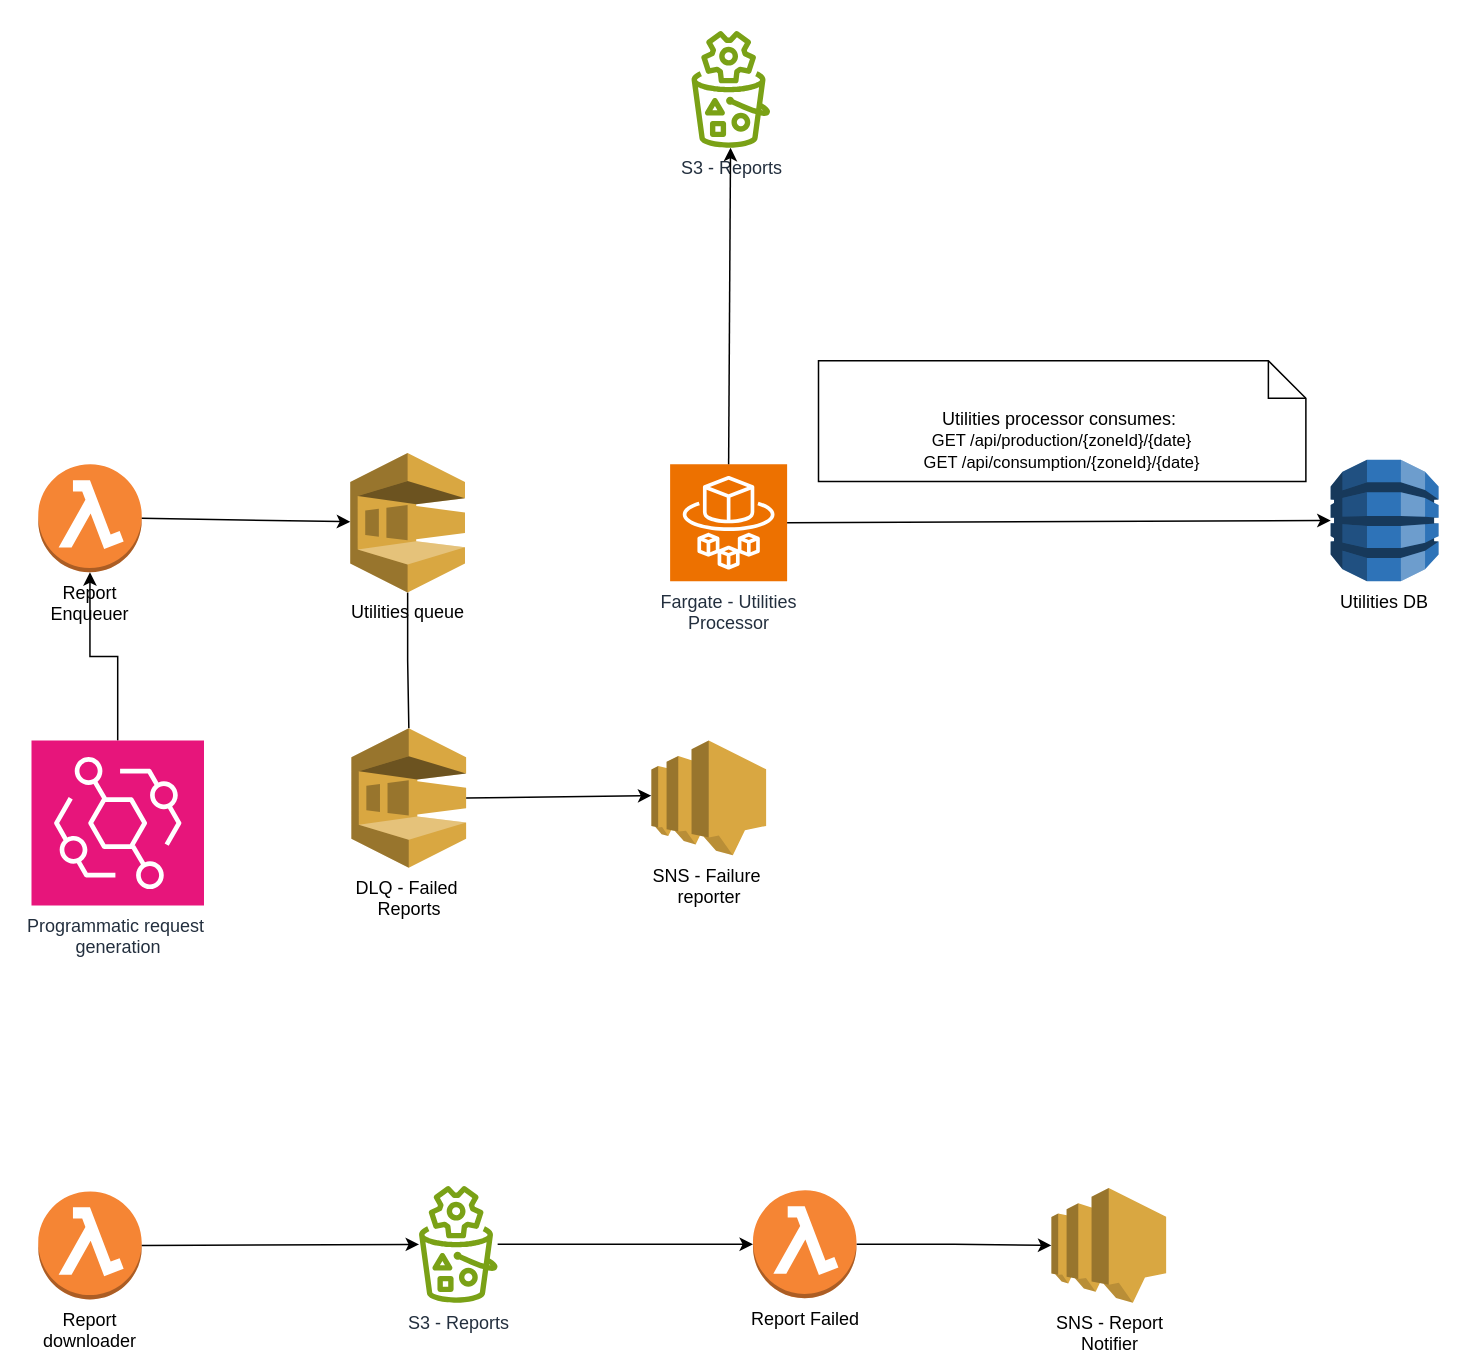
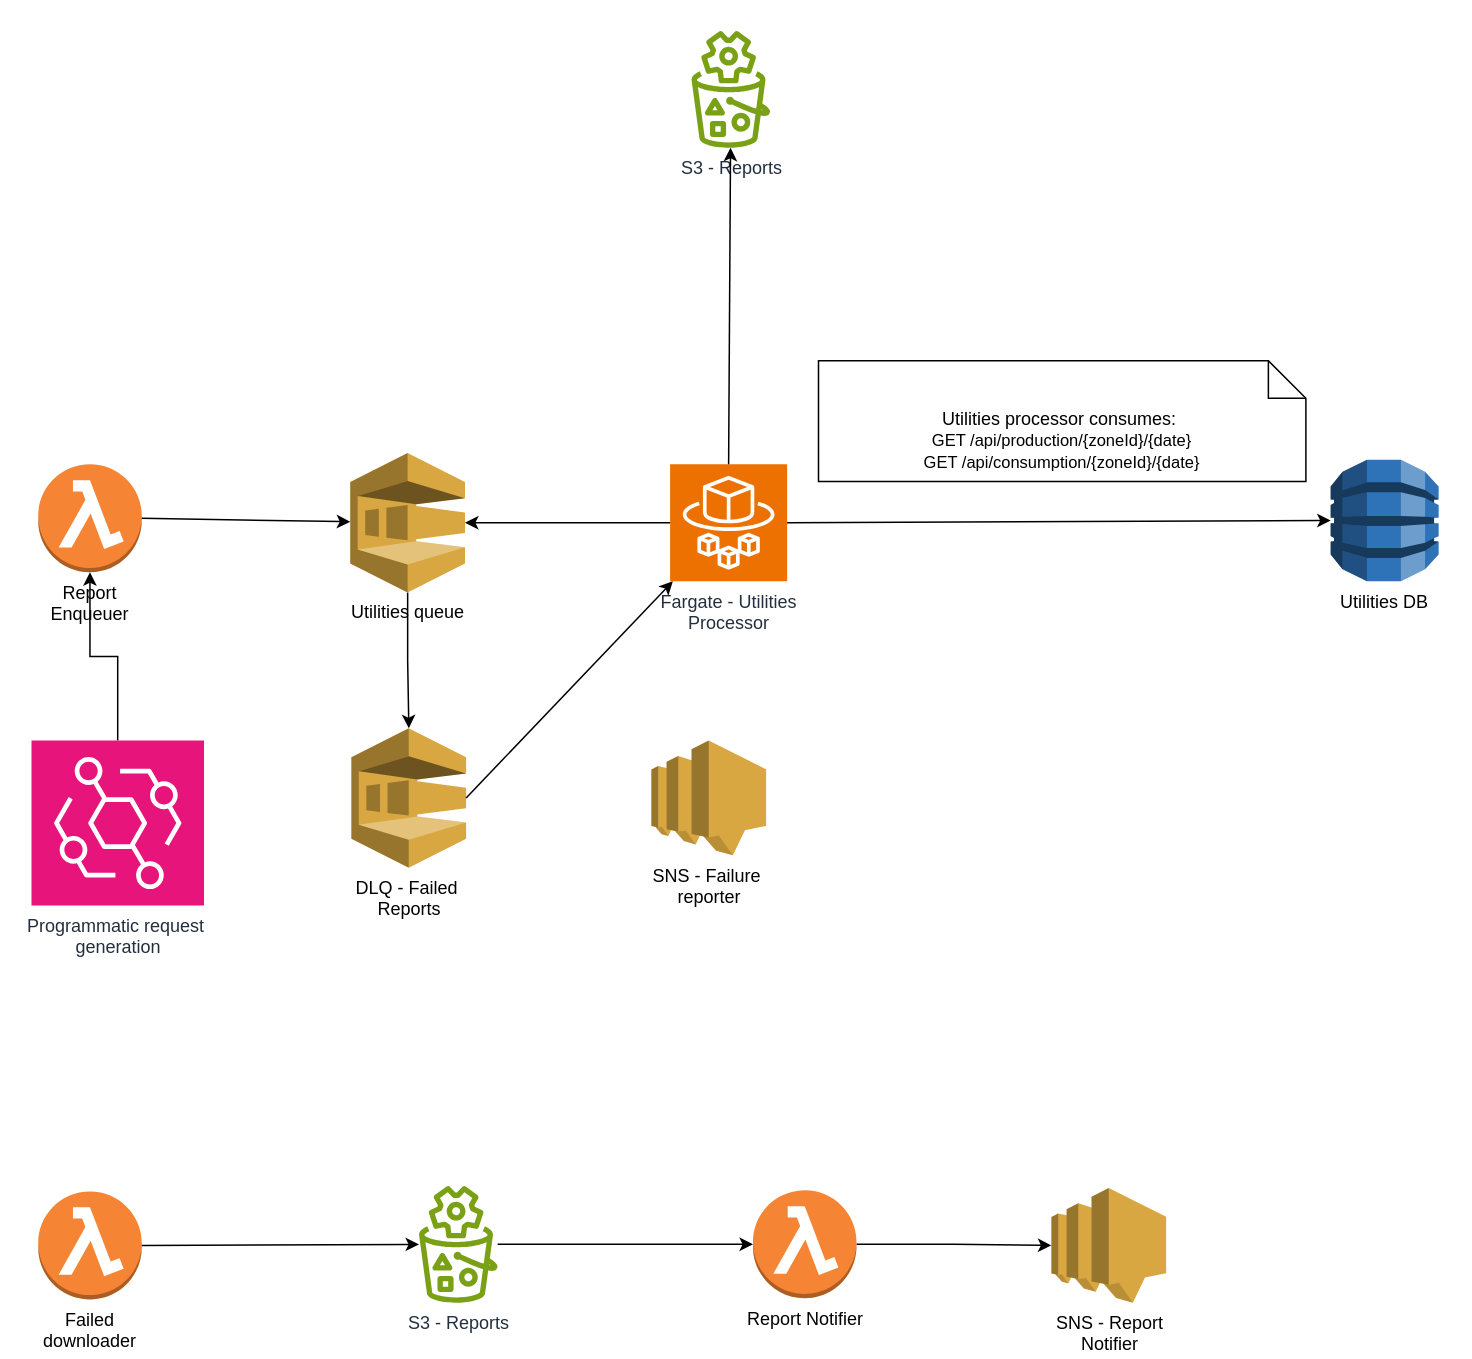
edge "Fargate - Utilities Processor" -> "Utilities queue": added
edge "Utilities queue" -- "DLQ - Failed Reports": arrowhead none -> classic
edge "DLQ - Failed Reports" -> "SNS - Failure reporter": now "DLQ - Failed Reports" -> "Fargate - Utilities Processor"
node "Report Failed": label "Report Failed" -> "Report Notifier"
node "Report downloader": label "Report downloader" -> "Failed downloader"
